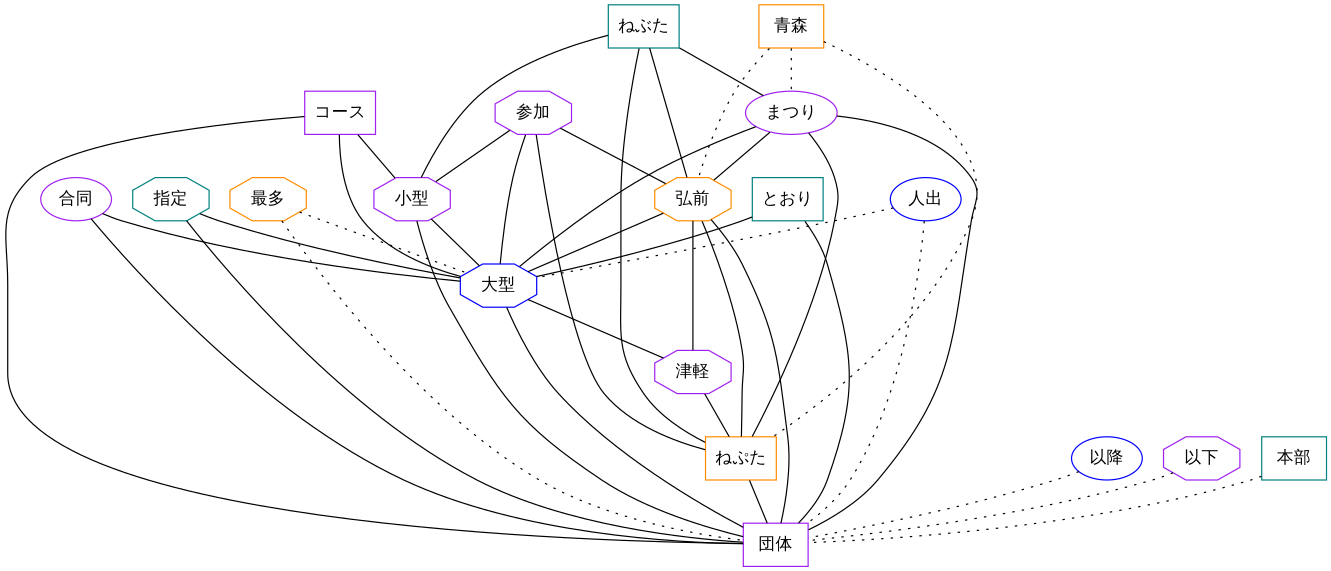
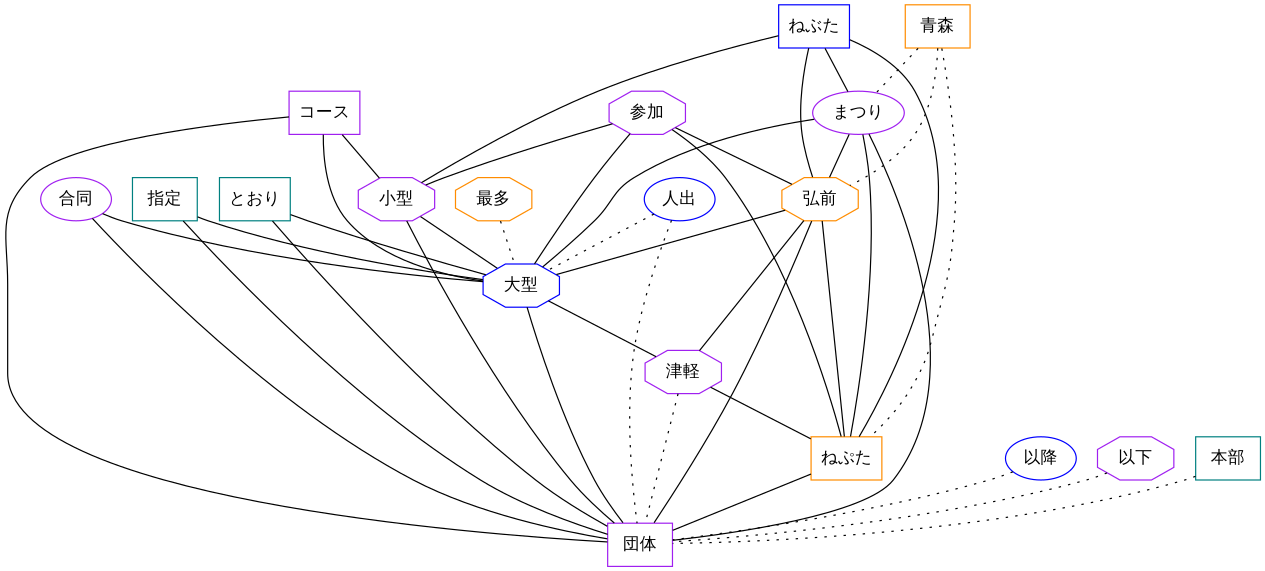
node "ねぶた": color teal -> blue
node "指定": shape octagon -> box
edge "最多" -- "団体": now "津軽" -- "団体"
